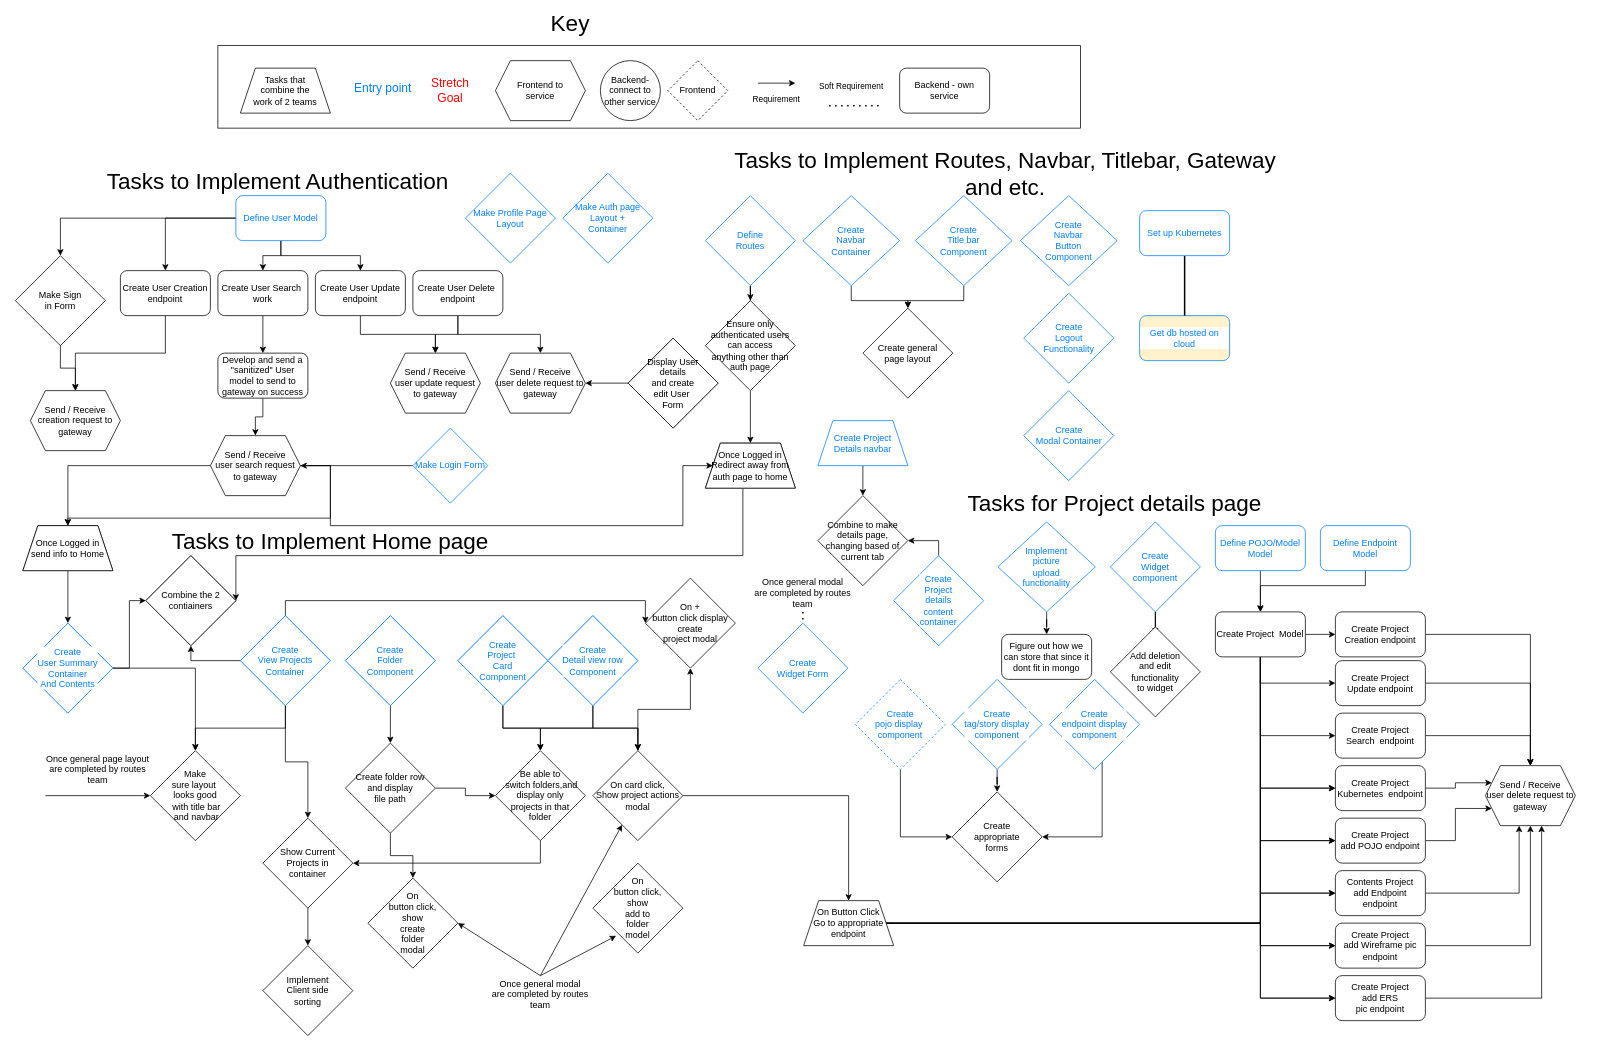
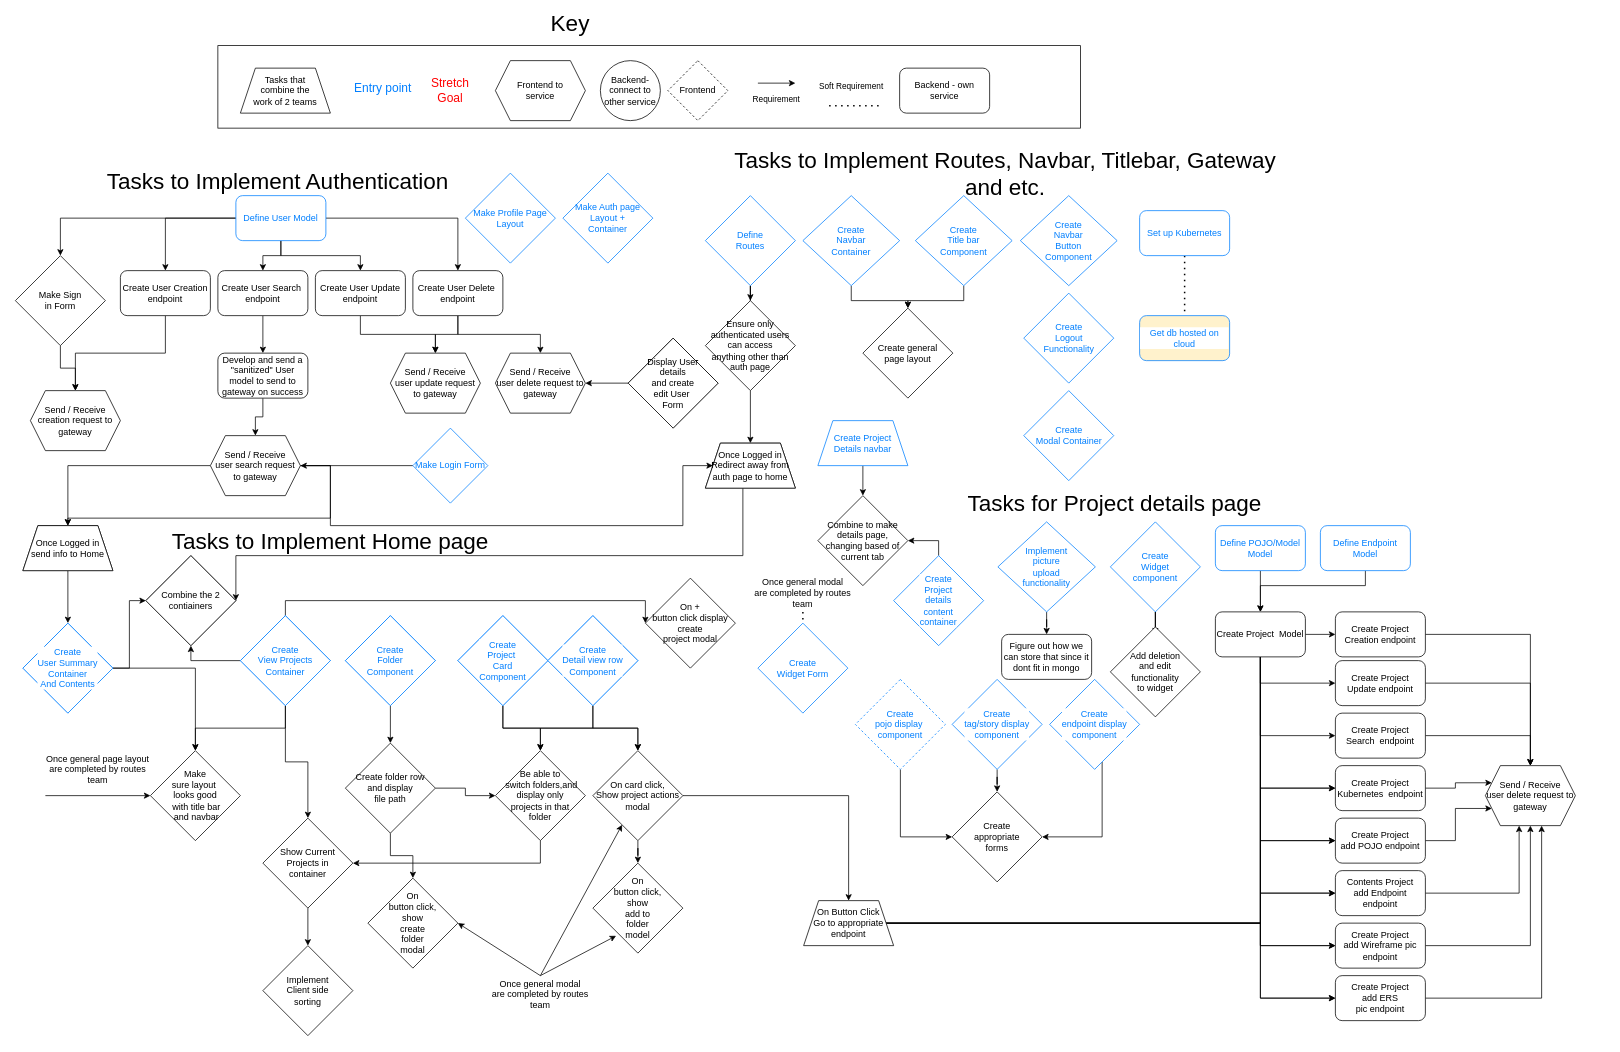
edge "Define User Model" -> "Create User Delete endpoint": added
edge "Set up Kubernetes" -- "Get db hosted on cloud": style solid -> dashed
node "Create User Search work": label "Create User Search work" -> "Create User Search endpoint"
edge "On card click, Show project actions modal" -> "On + button click display create project modal": now "On card click, Show project actions modal" -> "On button click, show add to folder model"
